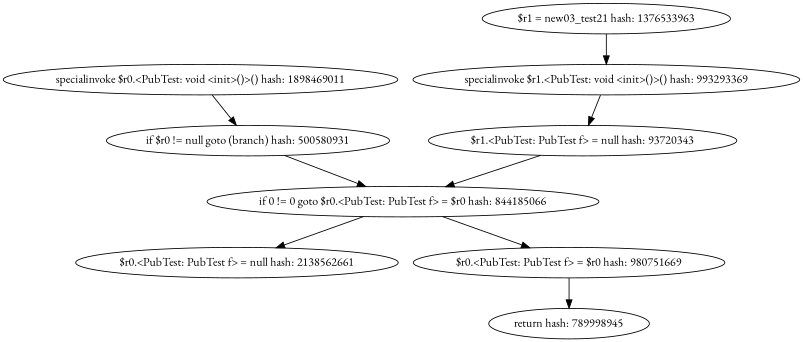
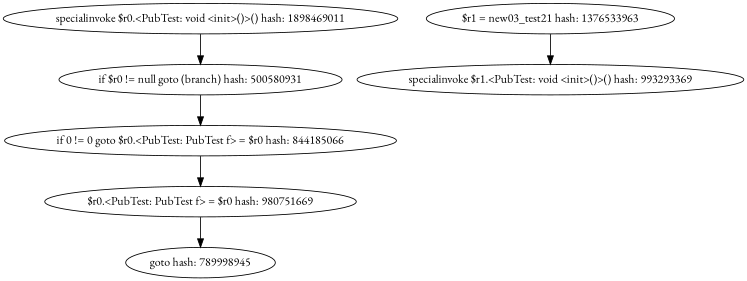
node "$r1.<PubTest: PubTest f> = null hash: 93720343": removed
node "$r0.<PubTest: PubTest f> = null hash: 2138562661": removed
node "return hash: 789998945": label "return hash: 789998945" -> "goto hash: 789998945"
